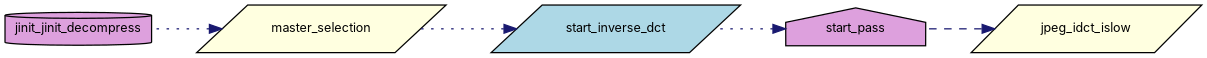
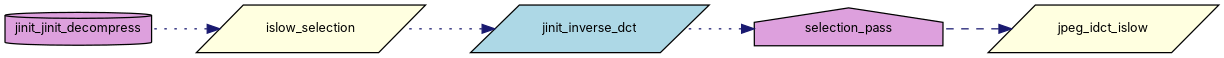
node "master_selection": label "master_selection" -> "islow_selection"
node "start_inverse_dct": label "start_inverse_dct" -> "jinit_inverse_dct"
node "start_pass": label "start_pass" -> "selection_pass"
